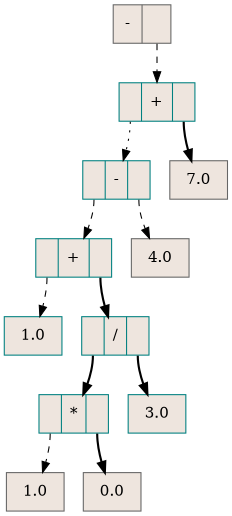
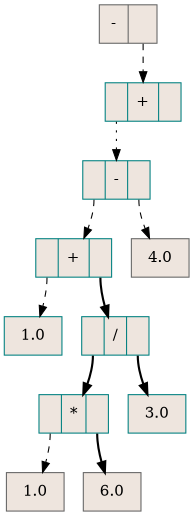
node "7.0": removed
node "0.0": label "0.0" -> "6.0"
